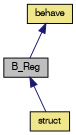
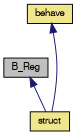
edge "B_Reg" -> "behave": now "struct" -> "behave"
